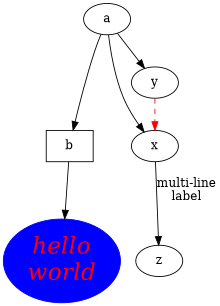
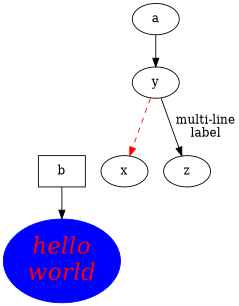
edge "a" -> "b": removed
edge "a" -> "x": removed
edge "x" -> "z": now "y" -> "z"
